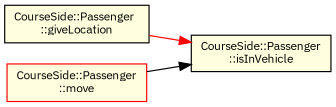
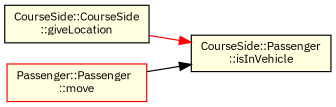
node "CourseSide::Passenger ::giveLocation": label "CourseSide::Passenger ::giveLocation" -> "CourseSide::CourseSide ::giveLocation"
node "CourseSide::Passenger ::move": label "CourseSide::Passenger ::move" -> "Passenger::Passenger ::move"
